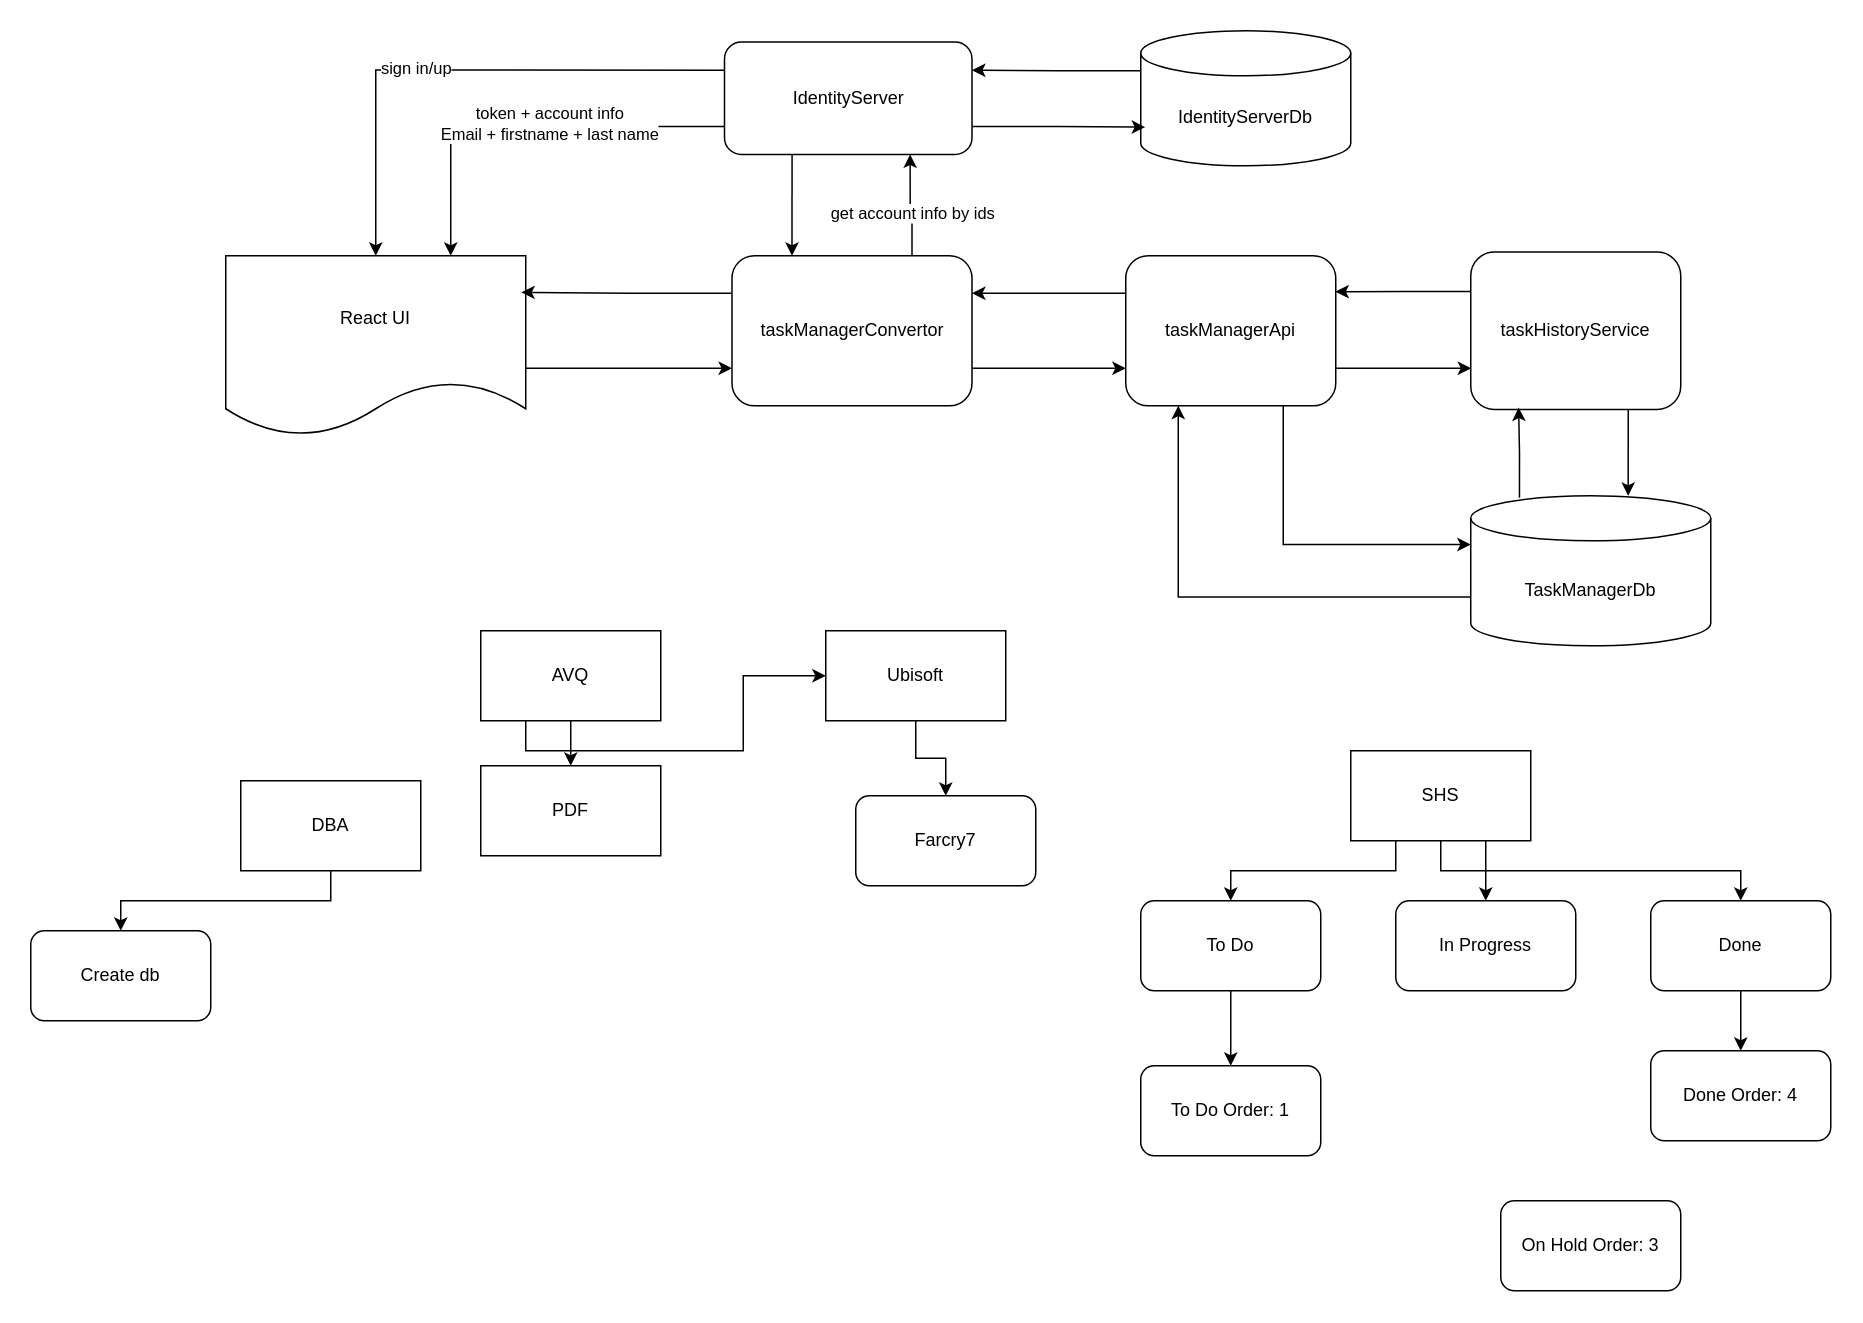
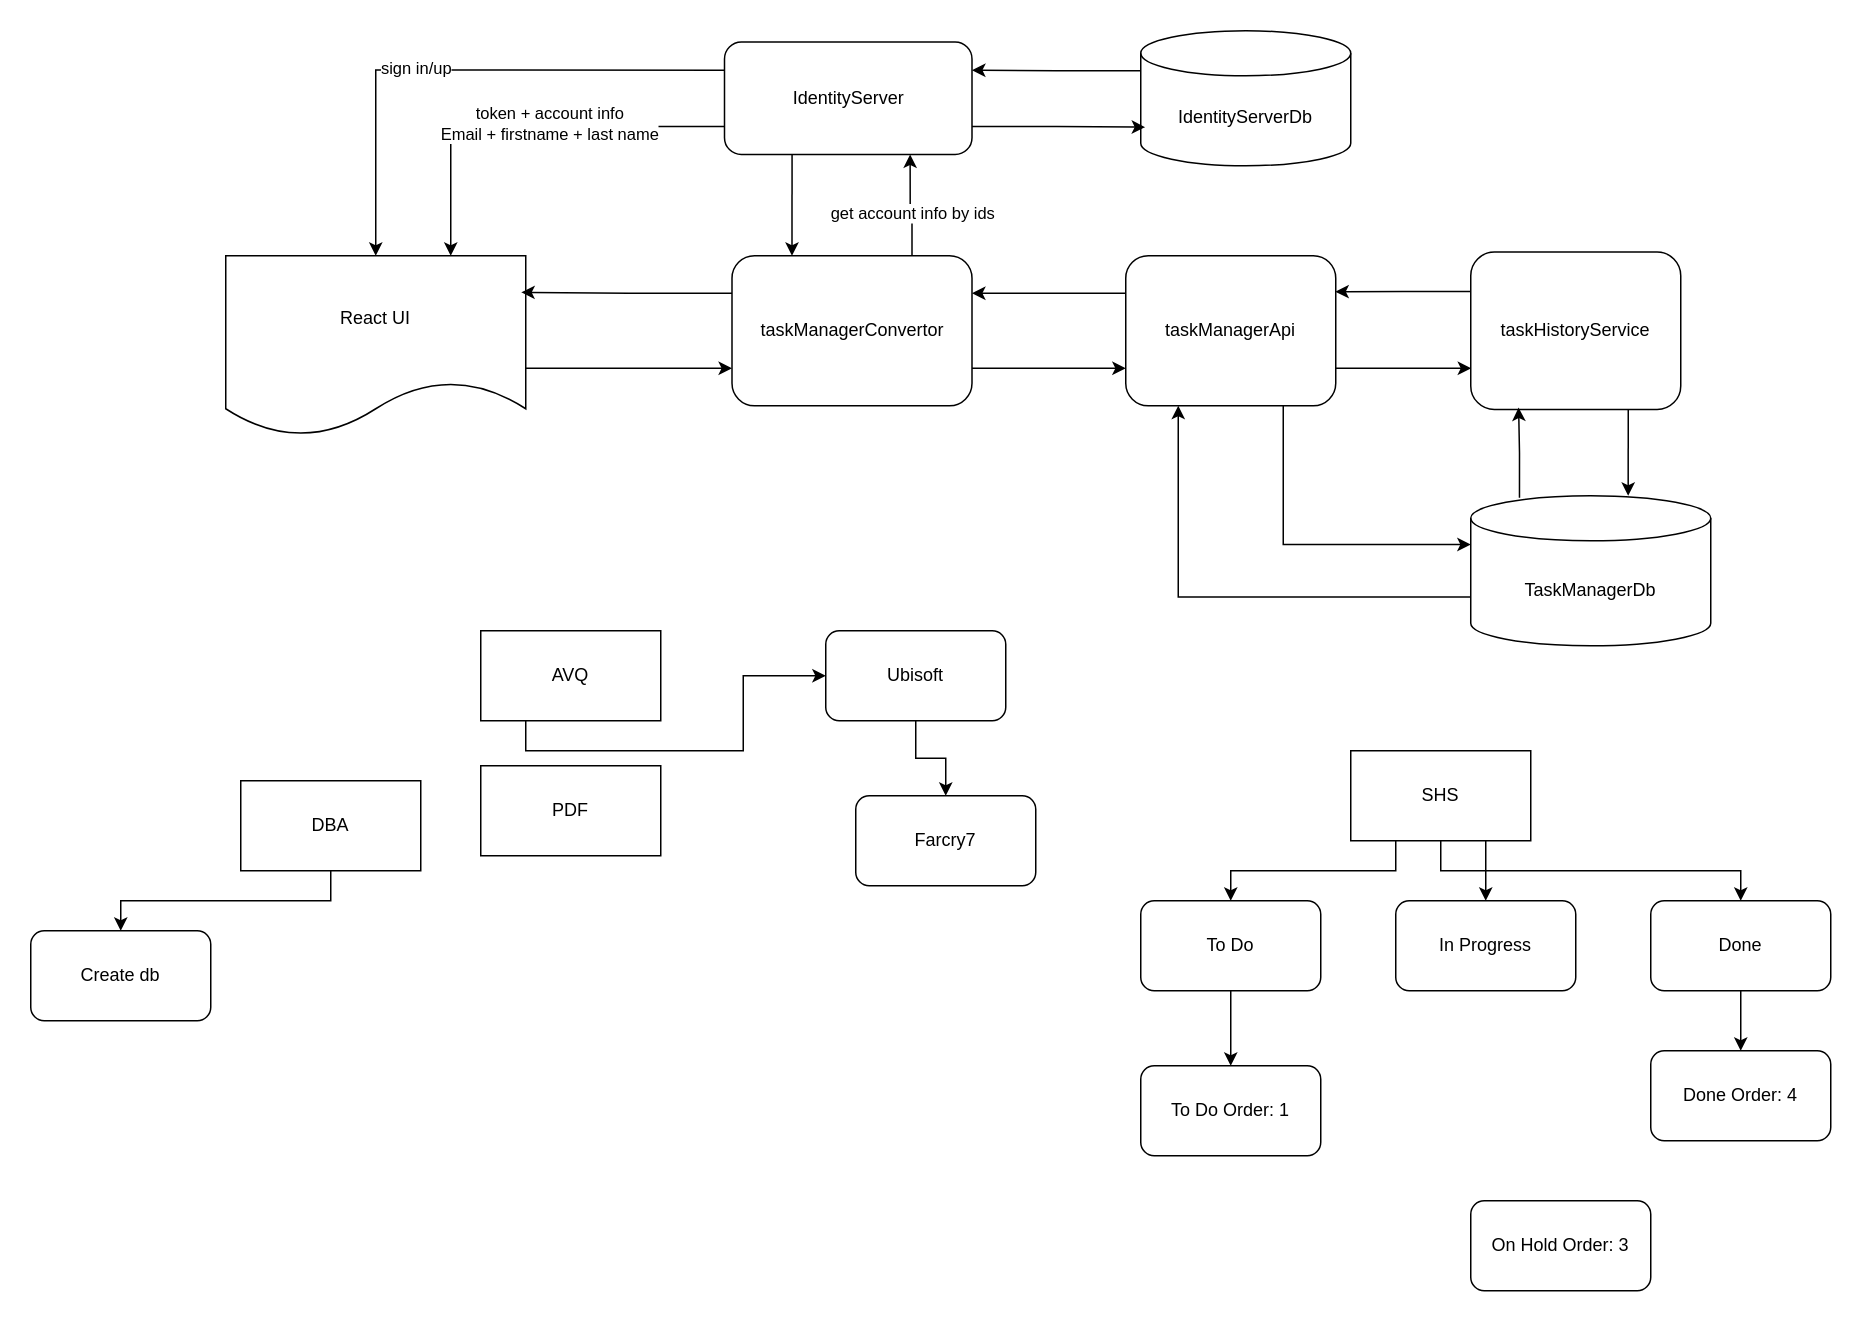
node "Ubisoft": shape rectangle -> rounded rectangle
edge "AVQ" -> "PDF": removed
node "On Hold Order: 3": moved (1591, 1246) -> (1561, 1246)
